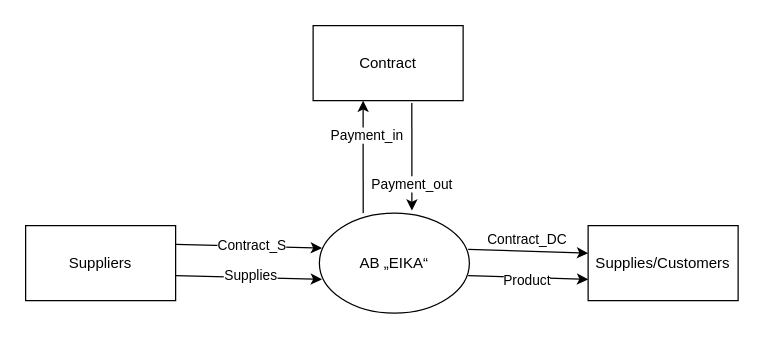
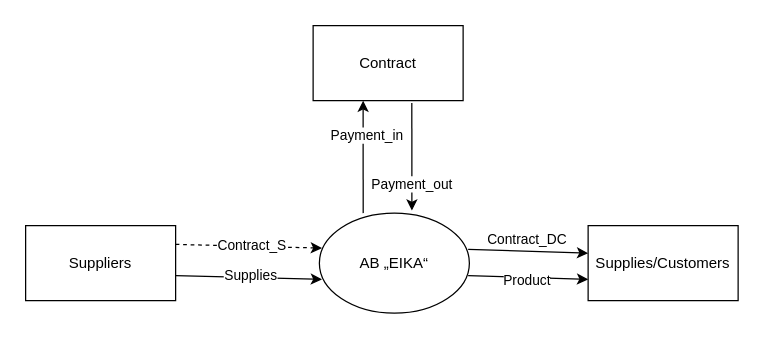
edge "Suppliers" -> "AB „EIKA“": style solid -> dashed
